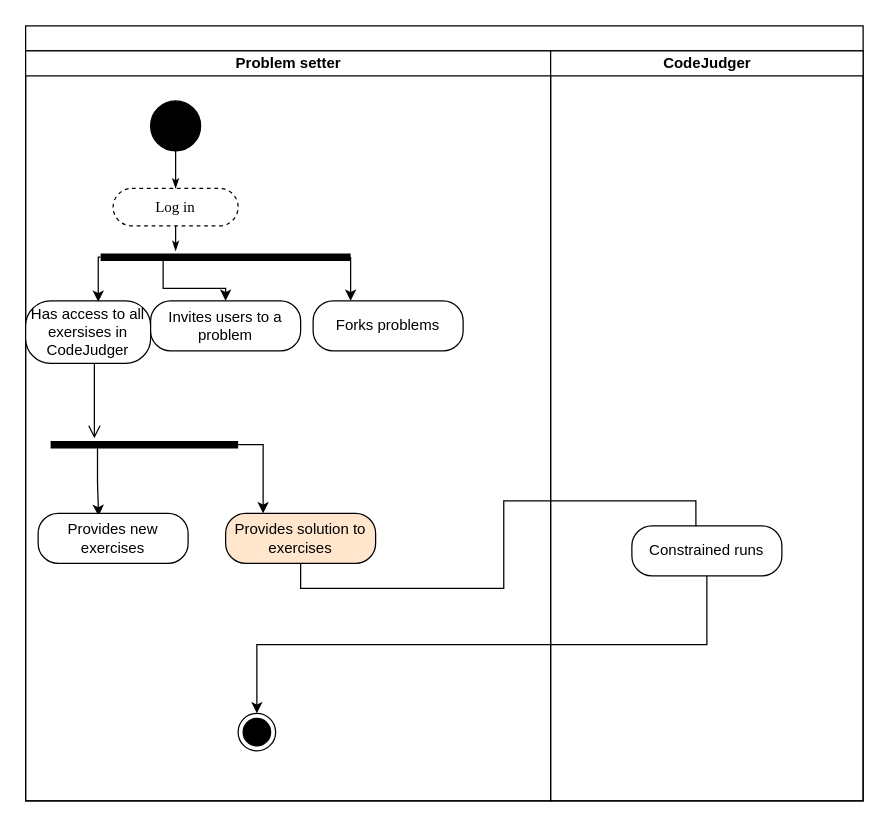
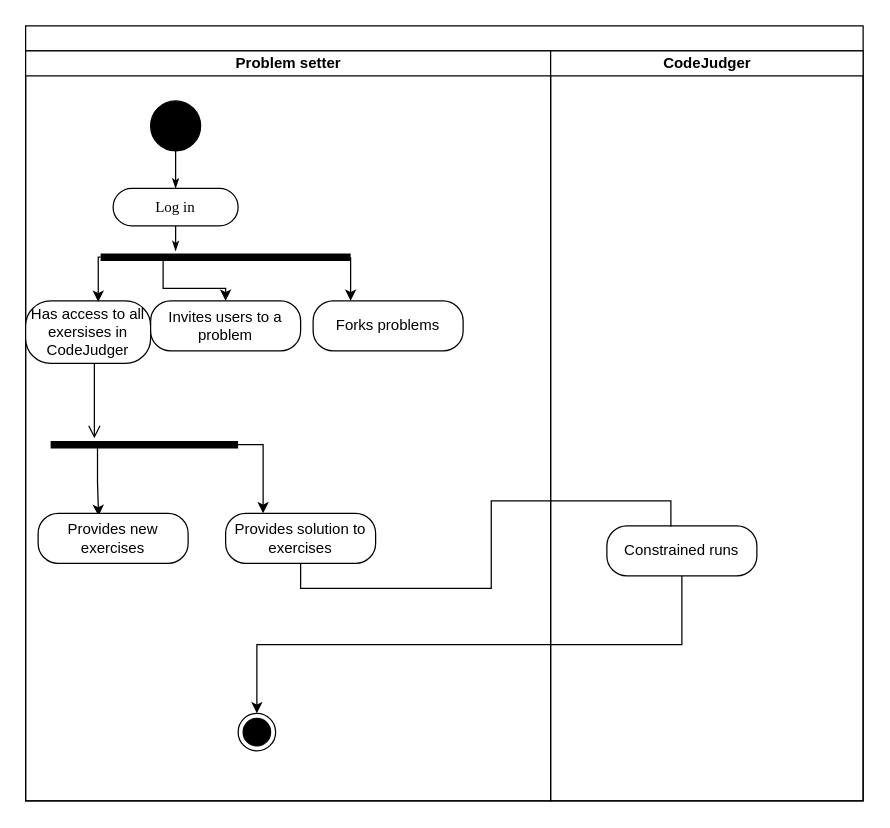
node "Log in": style dashed -> solid
node "Provides solution to exercises": fillcolor #ffe6cc -> #ffffff
node "Constrained runs": moved (707, 551) -> (682, 551)
